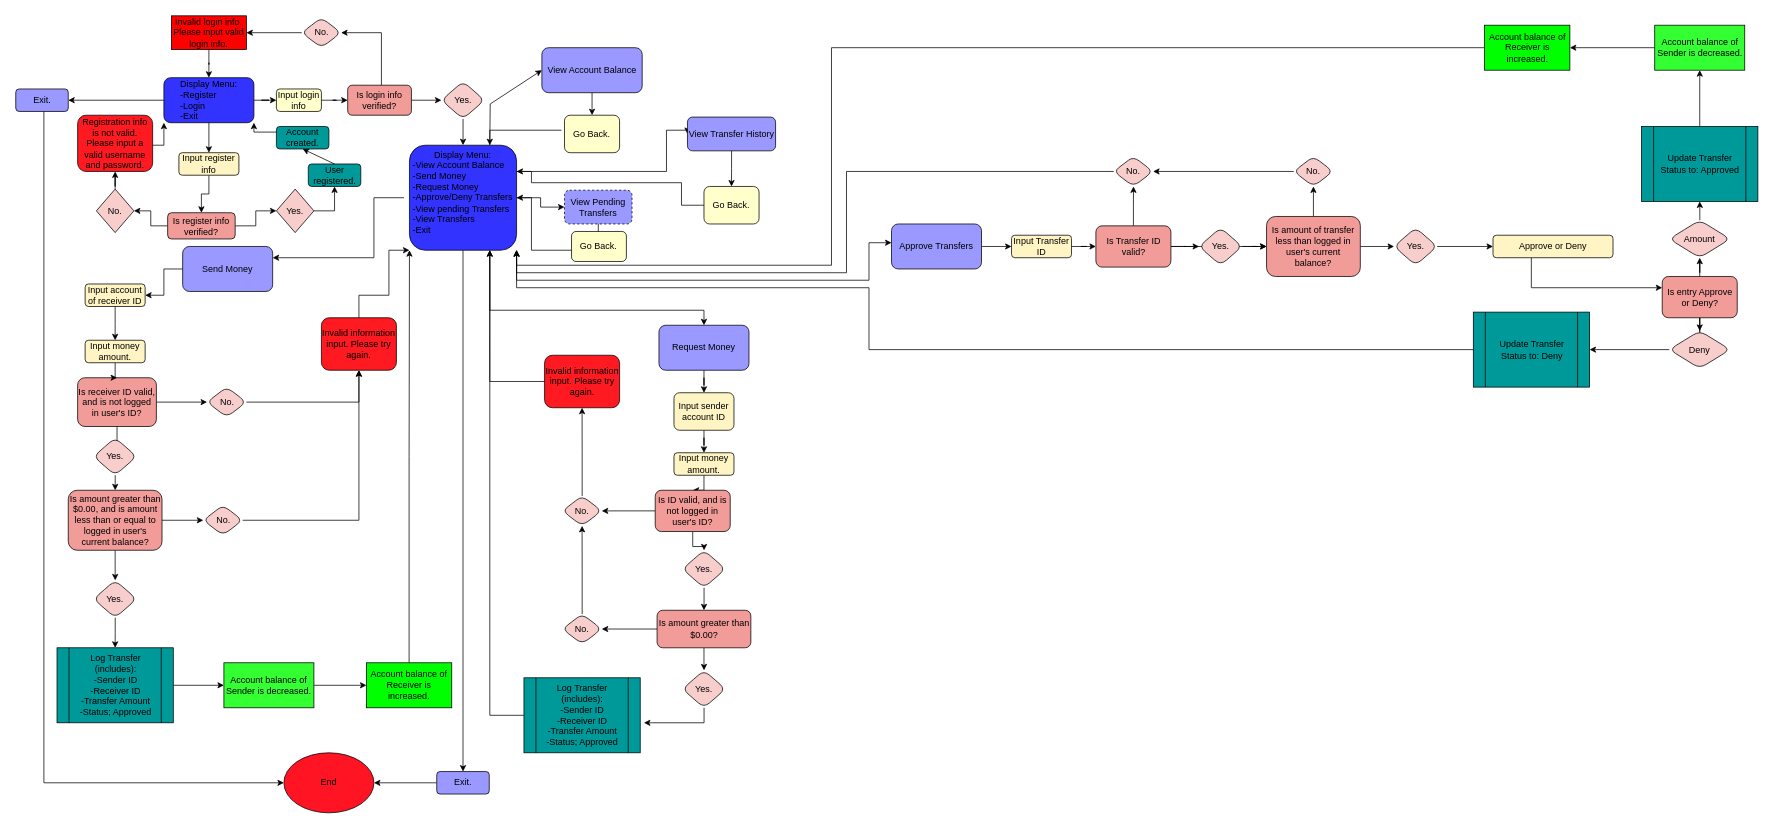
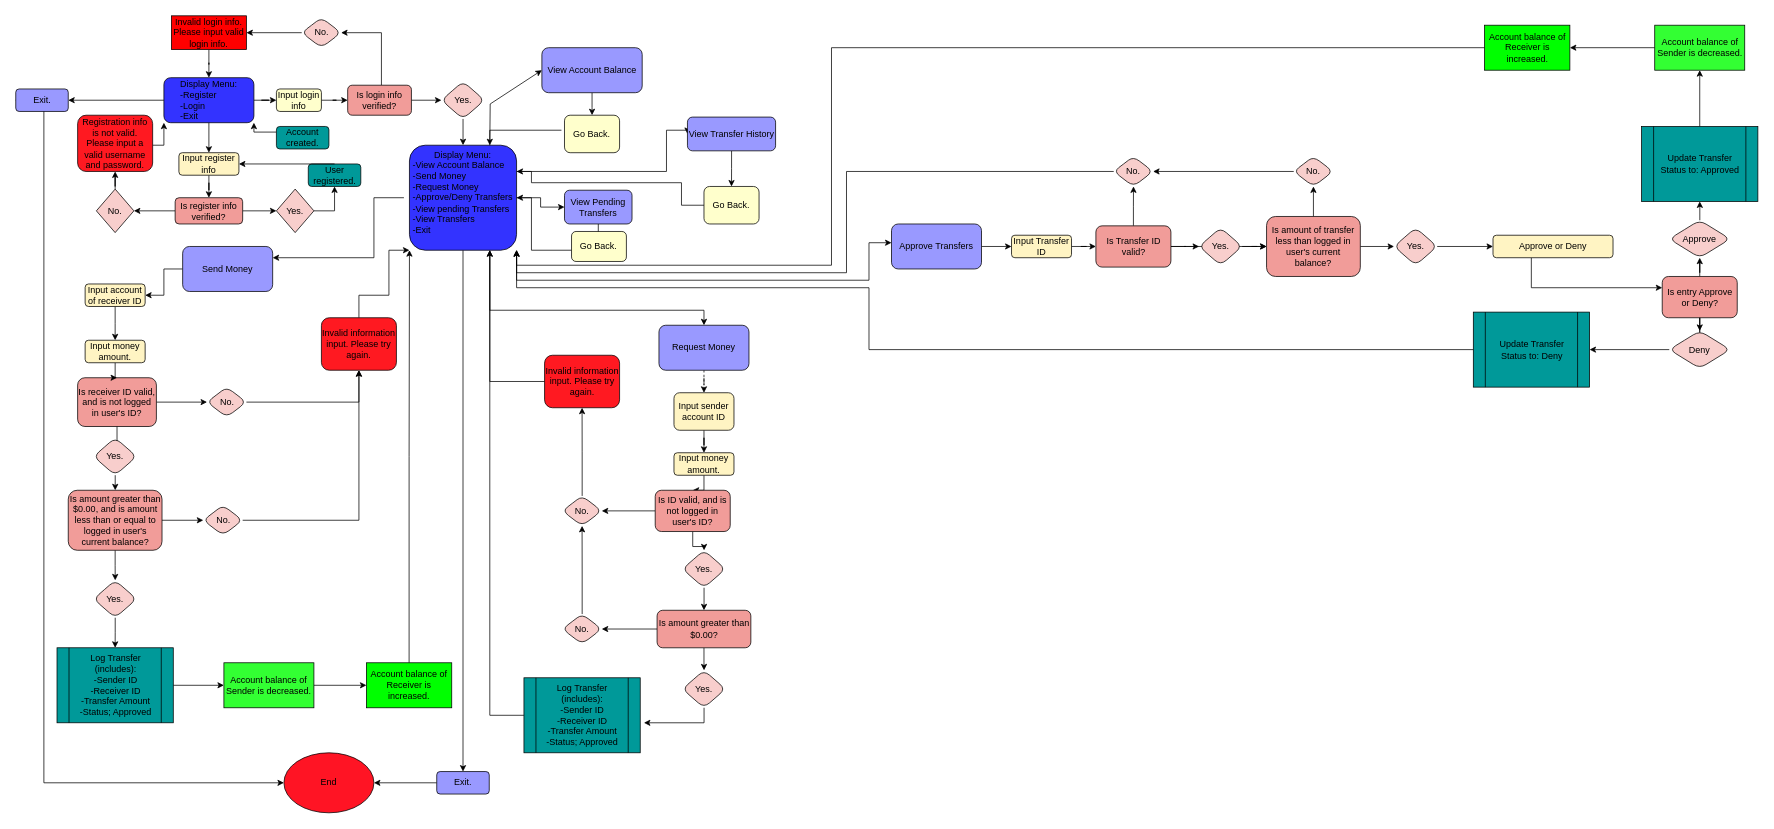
edge "User registered." -> "Account created.": now "User registered." -> "Input register info"
node "View Pending Transfers": style dashed -> solid
node "Is register info verified?": moved (201, 226) -> (209, 211)
node "Amount": label "Amount" -> "Approve"
edge "Request Money" -> "Input sender account ID": style solid -> dashed
